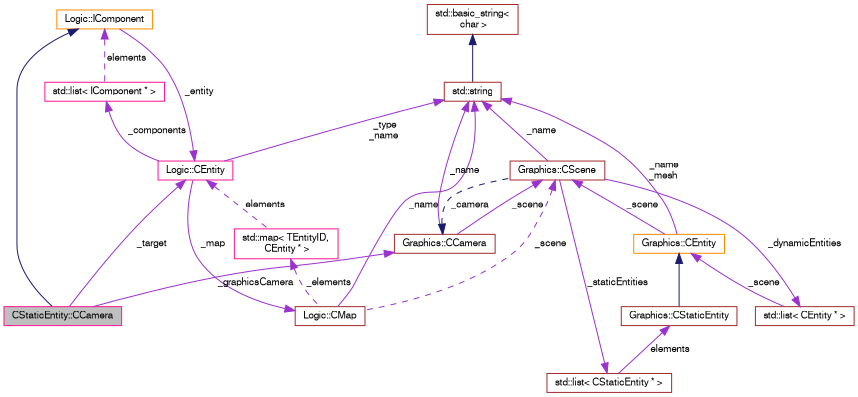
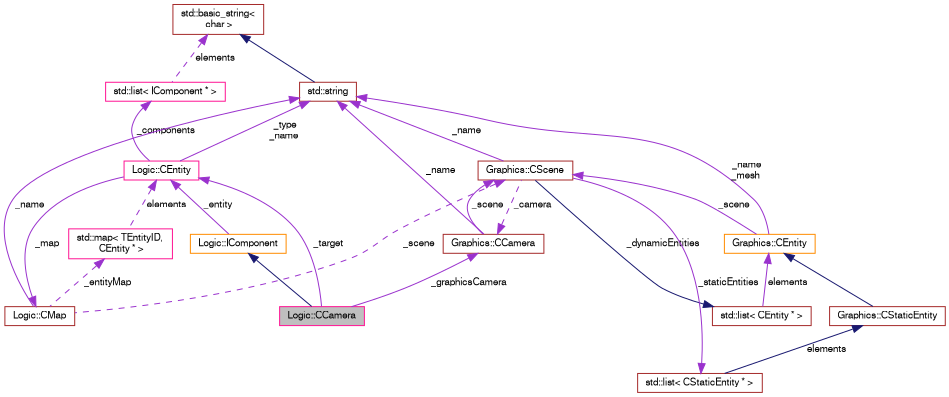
edge "std::list< IComponent * >" -> "Logic::IComponent": now "std::list< IComponent * >" -> "std::basic_string< char >"
edge "Graphics::CScene" -> "Graphics::CCamera": color midnightblue -> darkorchid3
edge "Graphics::CScene" -> "std::list< CEntity * >": color darkorchid3 -> midnightblue
edge "Logic::CMap" -> "std::map< TEntityID, CEntity * >": label " _elements" -> " _entityMap"
edge "std::list< CEntity * >" -> "Graphics::CEntity": label " _scene" -> " elements"
node "CStaticEntity::CCamera": label "CStaticEntity::CCamera" -> "Logic::CCamera"
edge "std::list< CStaticEntity * >" -> "Graphics::CStaticEntity": color darkorchid3 -> midnightblue
